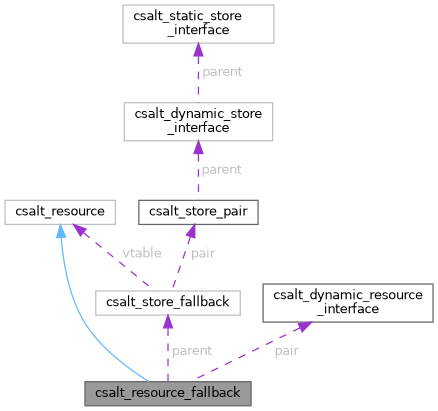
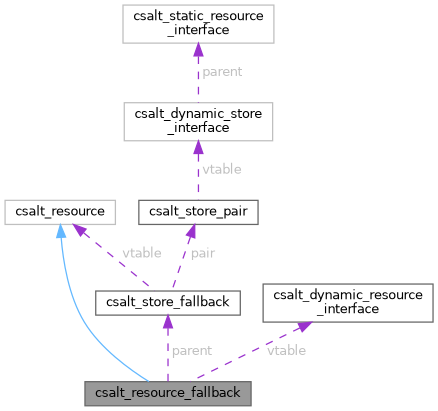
node "csalt_static_store _interface": label "csalt_static_store _interface" -> "csalt_static_resource _interface"
edge "csalt_store_pair" -> "csalt_dynamic_store _interface": label " parent" -> " vtable"
node "csalt_store_fallback": color grey75 -> gray40
edge "csalt_resource_fallback" -> "csalt_dynamic_resource _interface": label " pair" -> " vtable"
